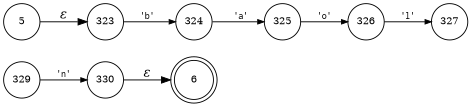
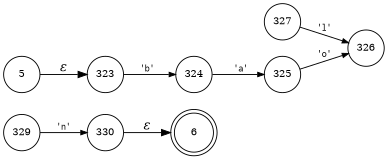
edge "326" -> "327": reversed
